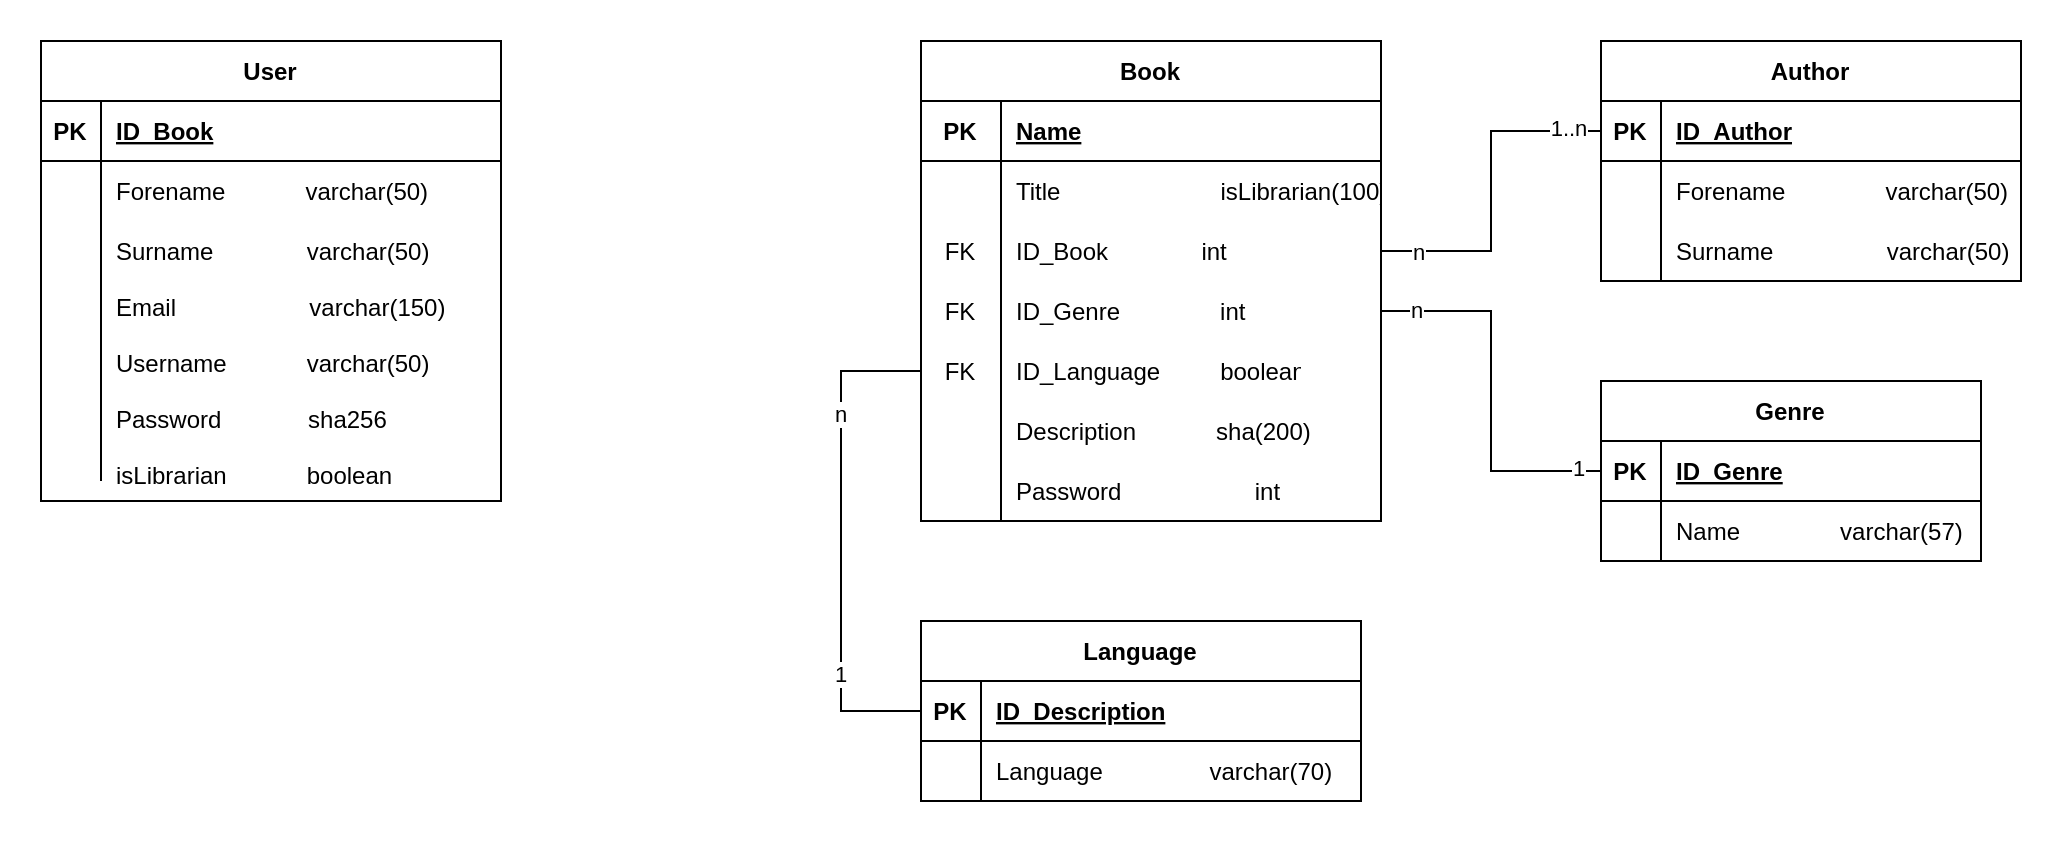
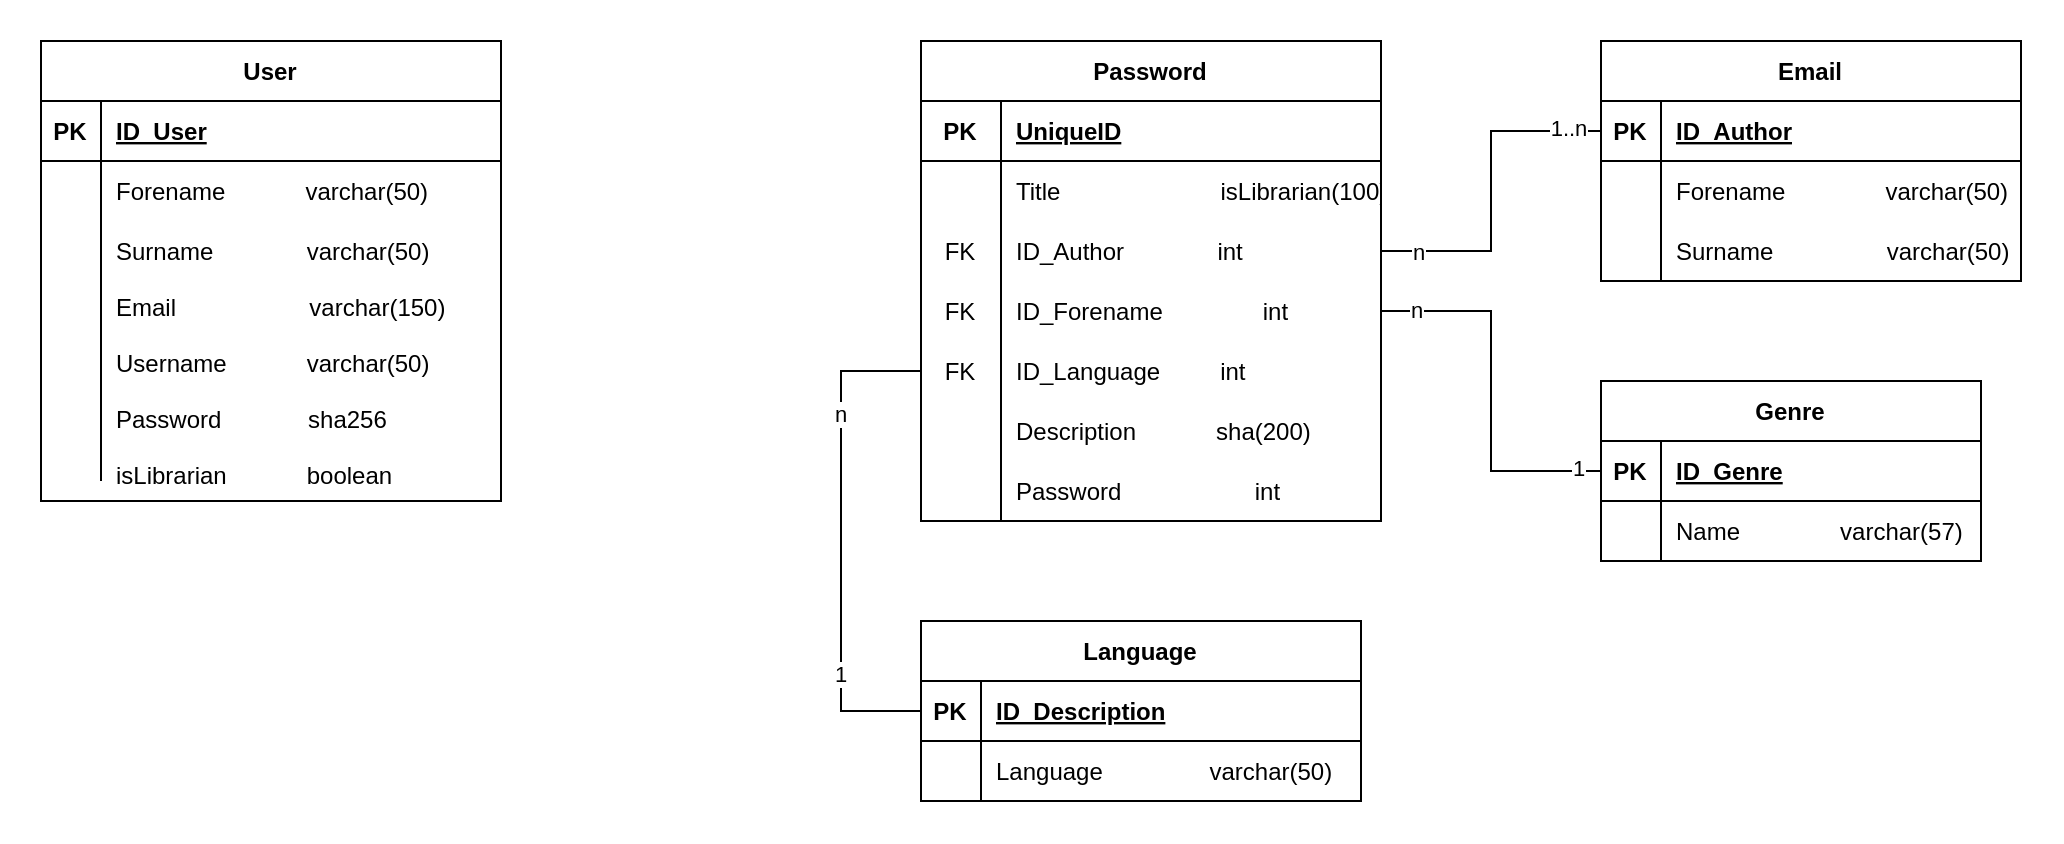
node "Book": label "Book" -> "Password"
node "Author": label "Author" -> "Email"
node "ID_Book": label "ID_Book" -> "ID_User"
node "Name": label "Name" -> "UniqueID"
node "ID_Book int": label "ID_Book int" -> "ID_Author int"
node "ID_Genre int": label "ID_Genre int" -> "ID_Forename int"
node "ID_Language boolean": label "ID_Language boolean" -> "ID_Language int"
node "Language varchar(70)": label "Language varchar(70)" -> "Language varchar(50)"
